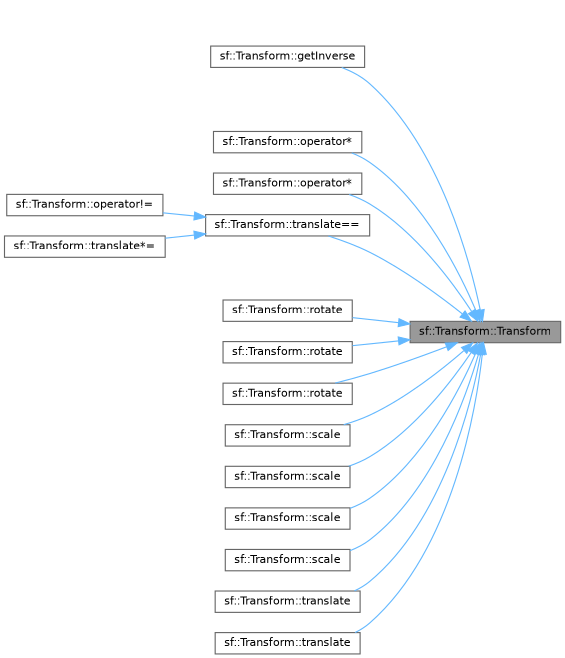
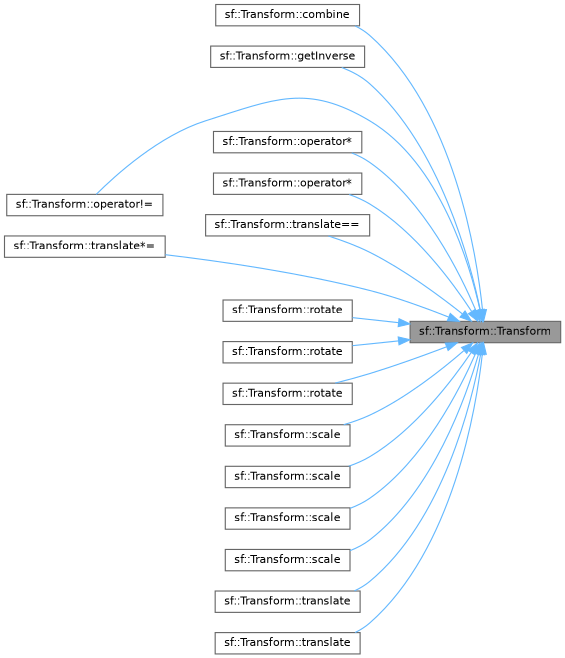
node "sf::Transform::combine": added
edge "sf::Transform::operator!=" -> "sf::Transform::translate==": now "sf::Transform::operator!=" -> "sf::Transform::Transform"
edge "sf::Transform::translate*=" -> "sf::Transform::translate==": now "sf::Transform::translate*=" -> "sf::Transform::Transform"
